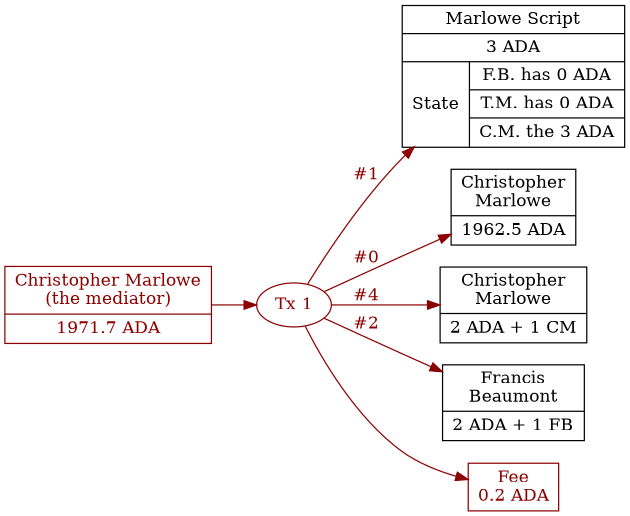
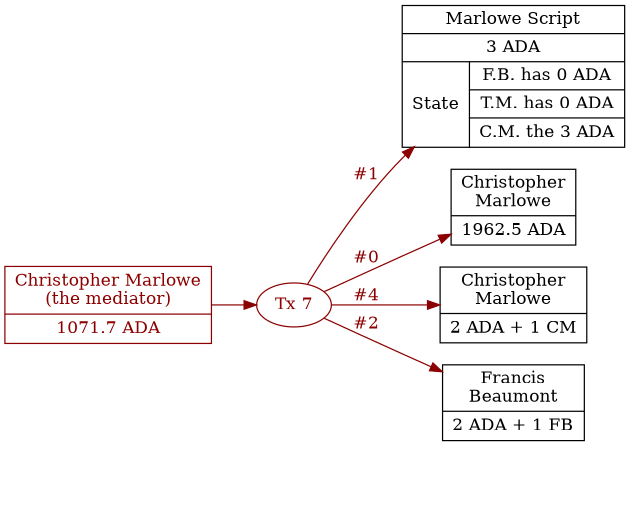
node "Tx 1": label "Tx 1" -> "Tx 7"
node "Christopher Marlowe": text "1971.7 ADA" -> "1071.7 ADA"
node "Fee 0.2 ADA": removed
